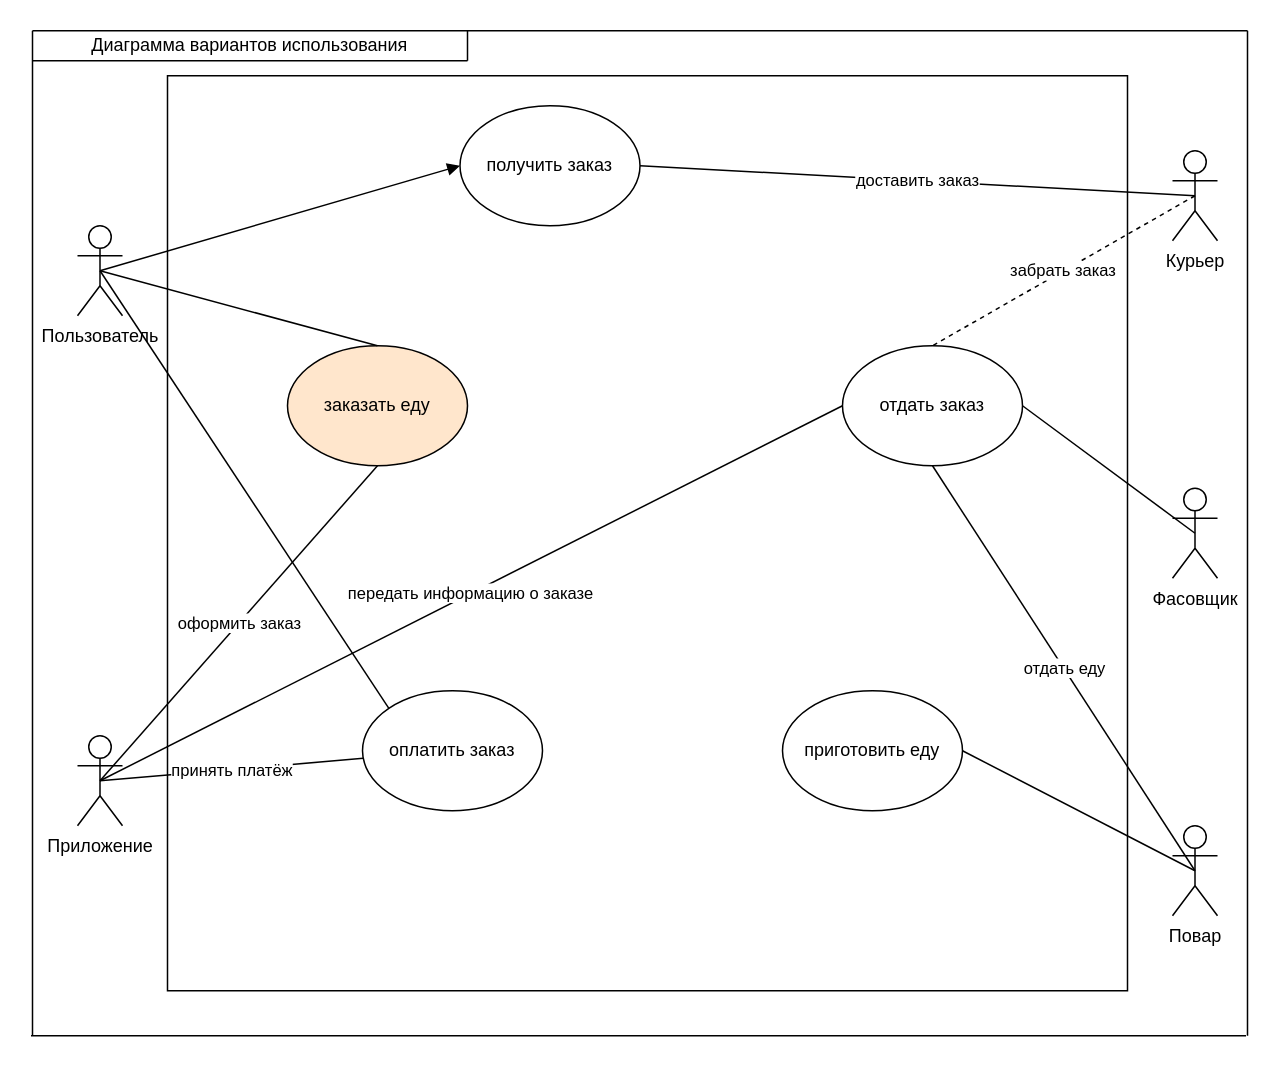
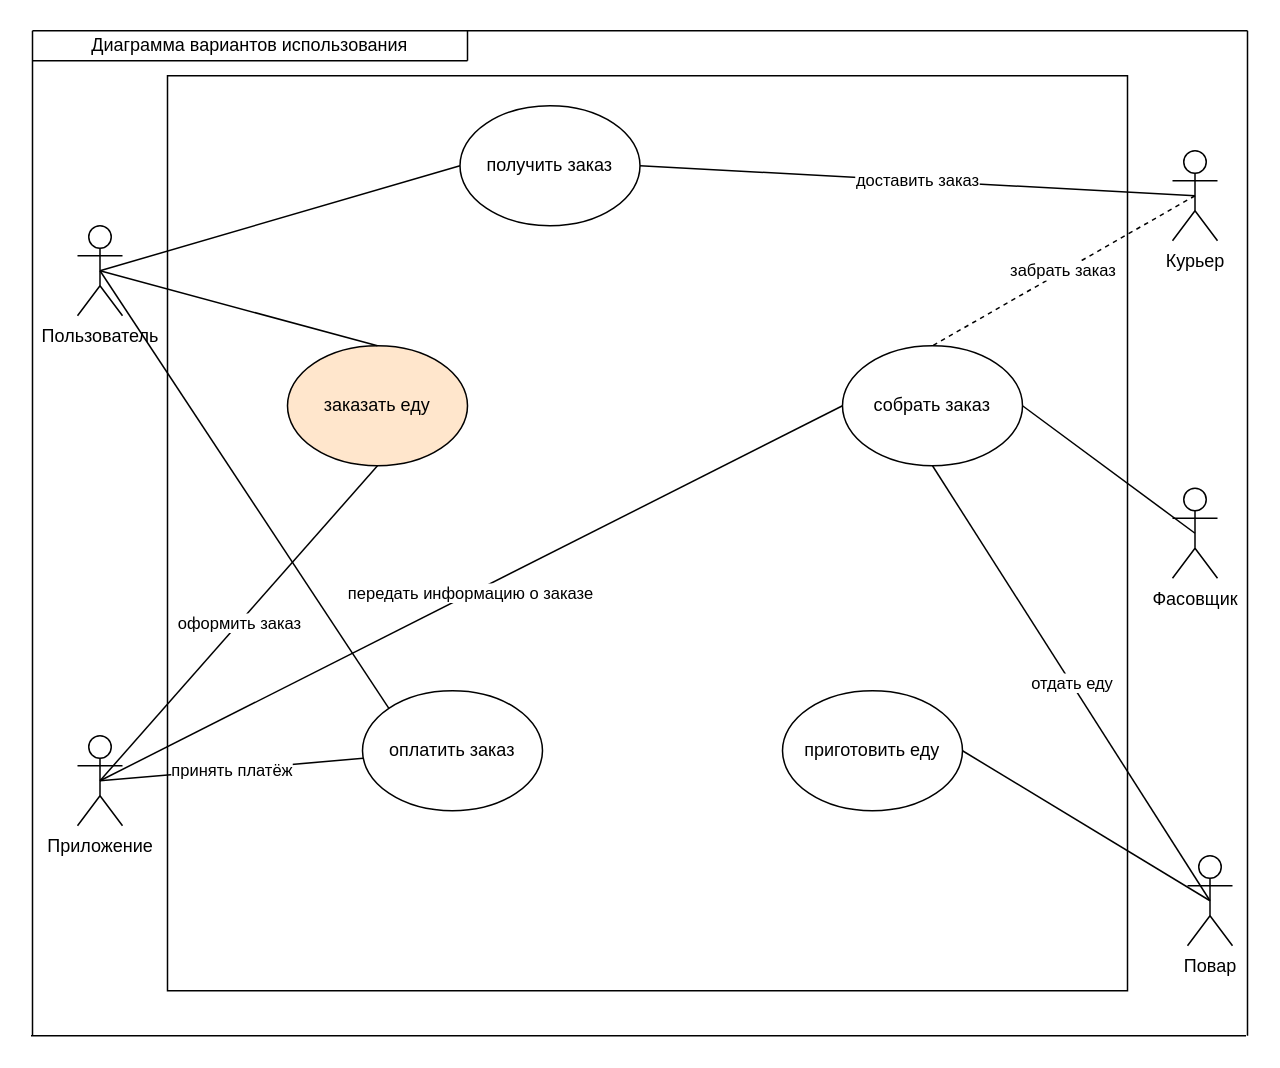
edge "Пользователь" -> "получить заказ": arrowhead block -> none
node "отдать заказ": label "отдать заказ" -> "собрать заказ"
node "Повар": moved (1195, 871) -> (1210, 901)
